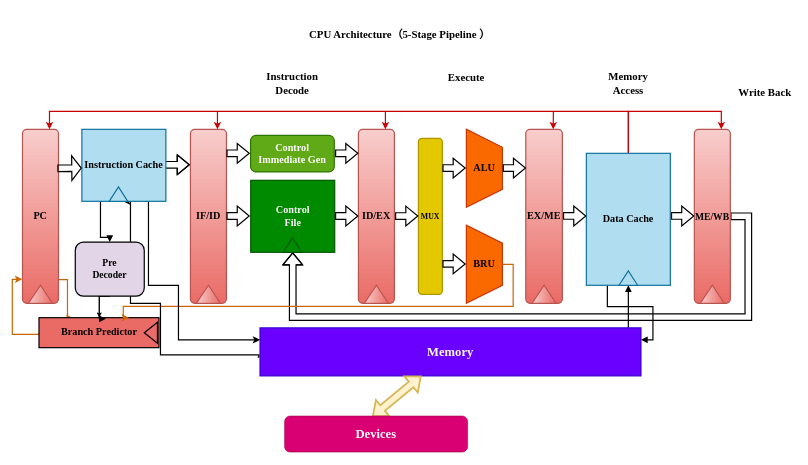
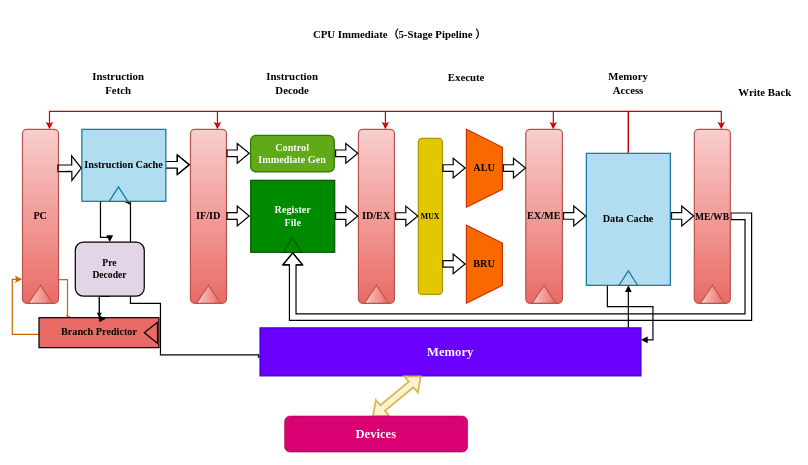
node "CPU Architecture（5-Stage Pipeline ）": label "CPU Architecture（5-Stage Pipeline ）" -> "CPU Immediate（5-Stage Pipeline ）"
node "Instruction Fetch": added
node "Control File": label "Control File" -> "Register File"
edge "Instruction Cache" -> "Memory": removed
edge "BRU" -> "Branch Predictor": removed
